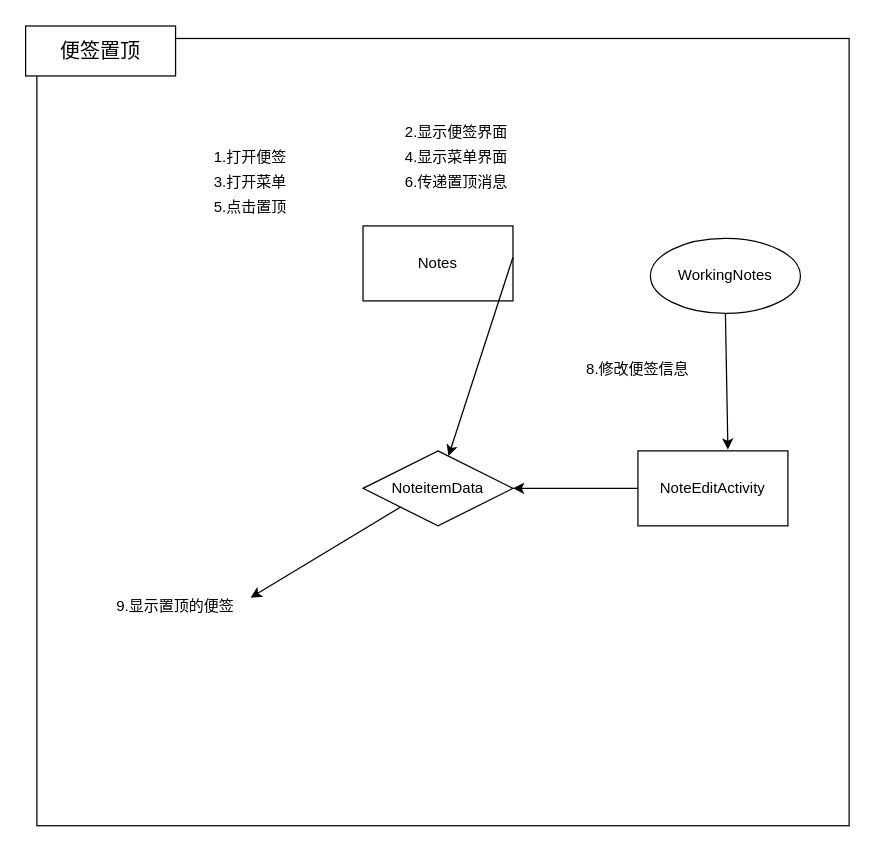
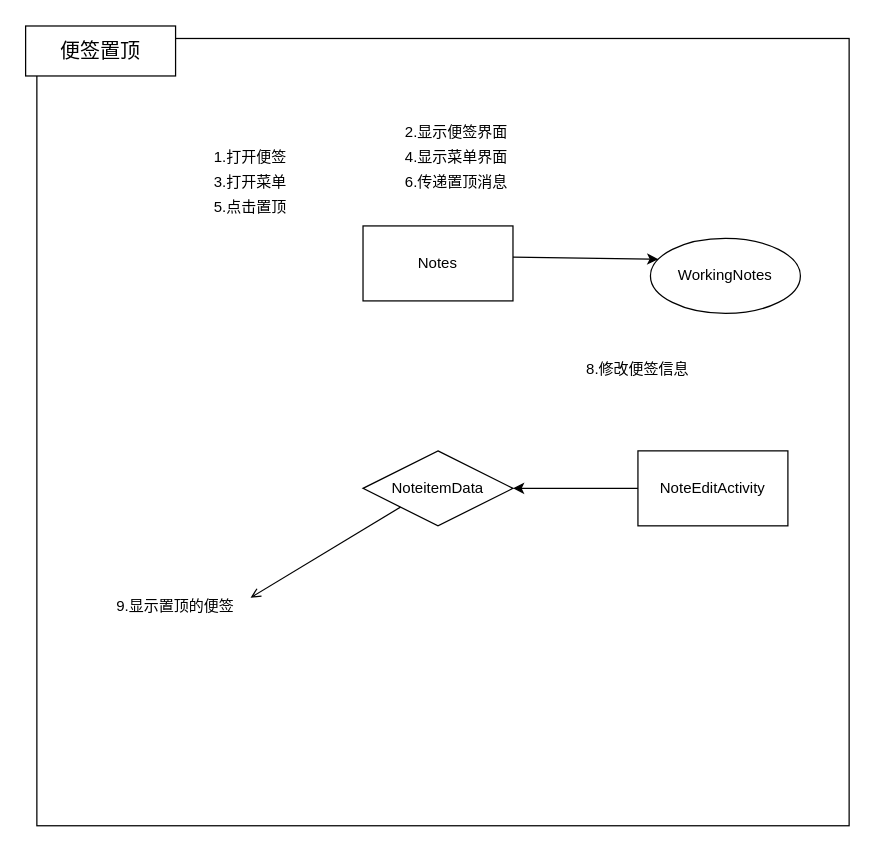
edge "Notes" -> "NoteitemData": now "Notes" -> "WorkingNotes"
edge "WorkingNotes" -> "NoteEditActivity": removed
edge "NoteitemData" -> "9.显示置顶的便签": arrowhead classic -> open
